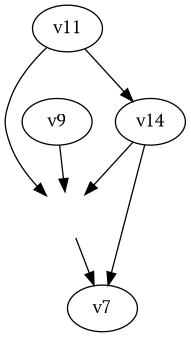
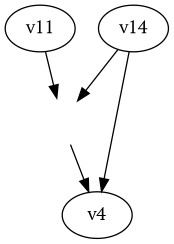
edge "v11" -> "v14": removed
node "v9": removed
node "v7": label "v7" -> "v4"
